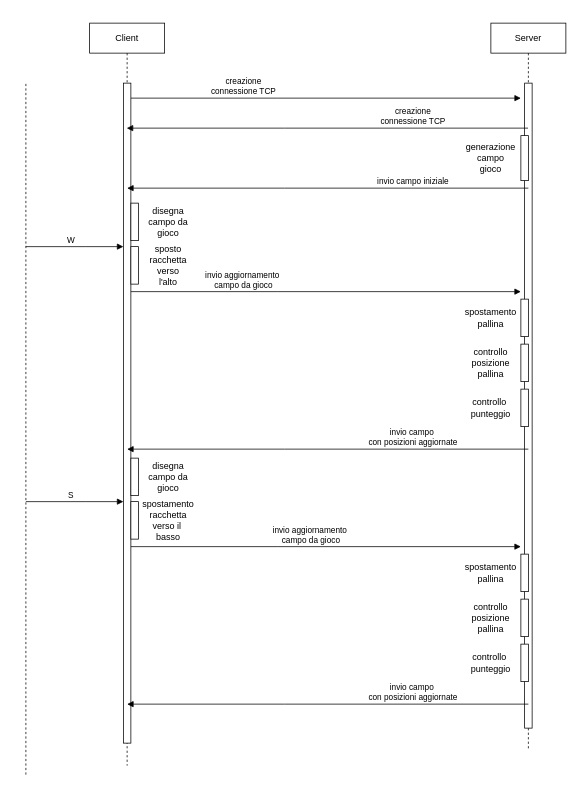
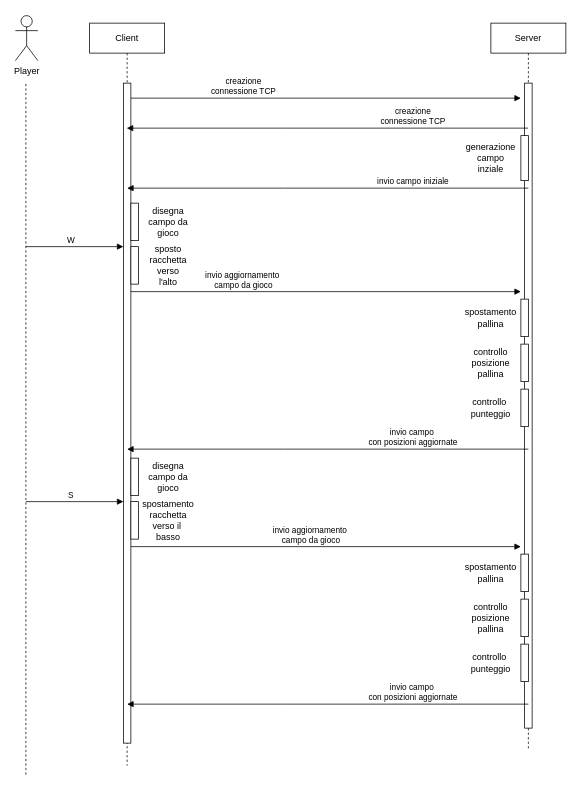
node "Player": added
node "generazione campo gioco": label "generazione campo gioco" -> "generazione campo inziale"
